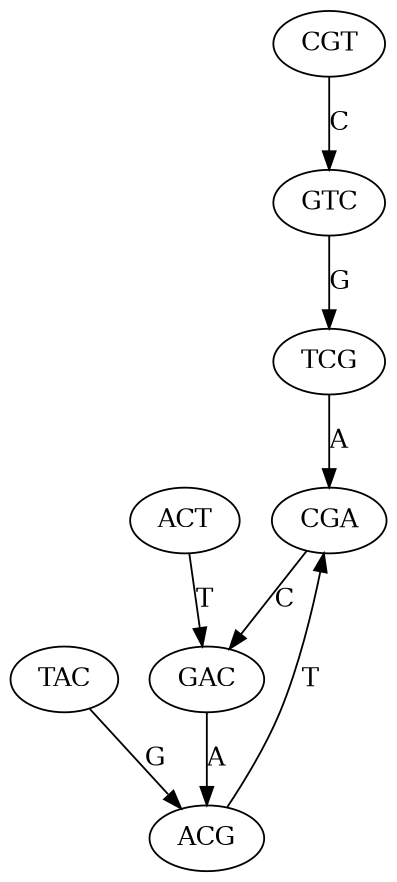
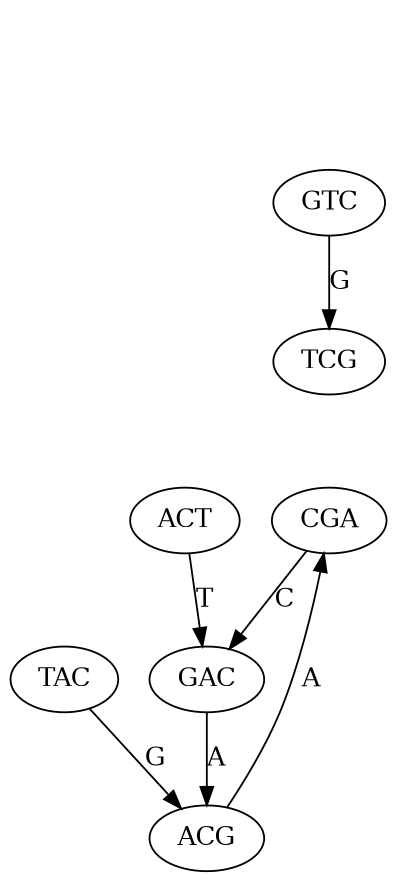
node "CGT": removed
edge "TCG" -> "CGA": removed, label "A"
edge "ACG" -> "CGA": label "T" -> "A"
